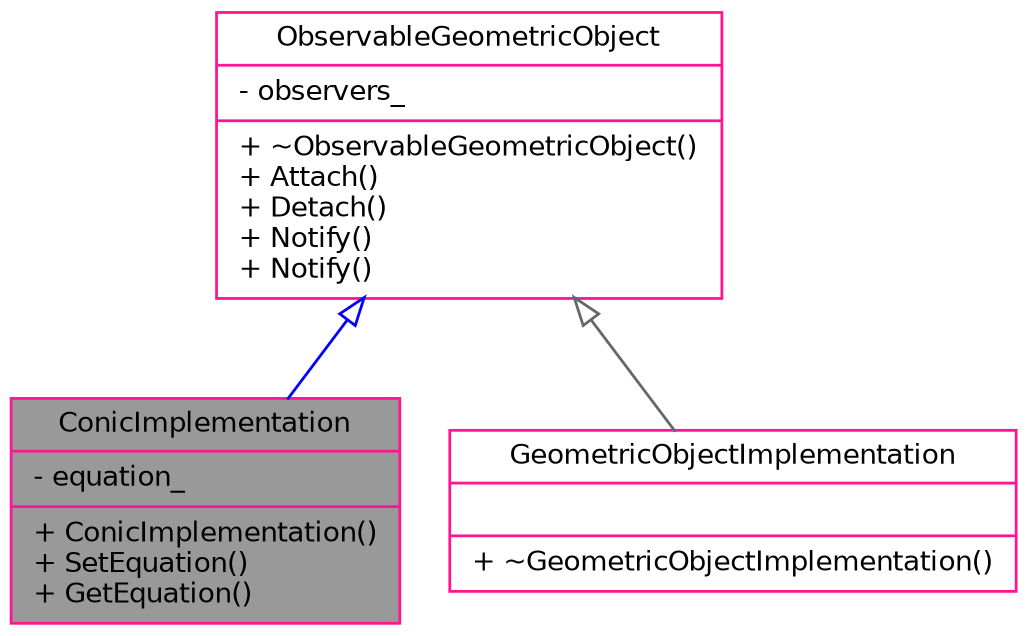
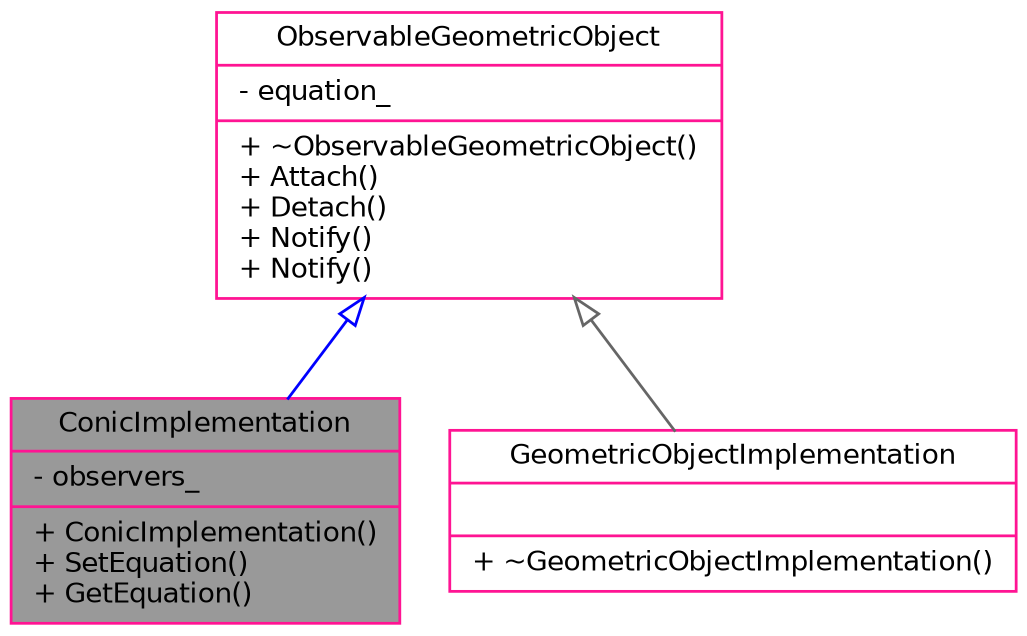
node "ObservableGeometricObject": text "- observers_" -> "- equation_"
node "ConicImplementation": text "- equation_" -> "- observers_"
